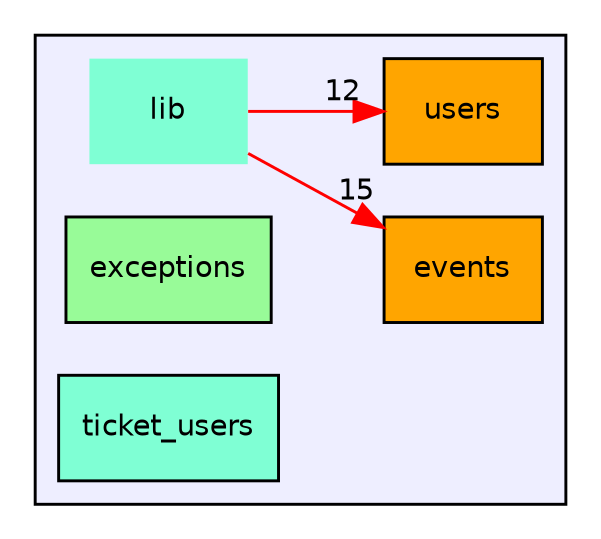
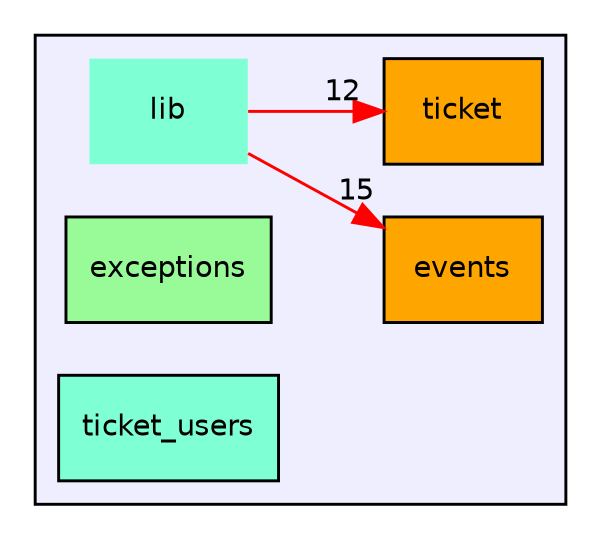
node "users": label "users" -> "ticket"
